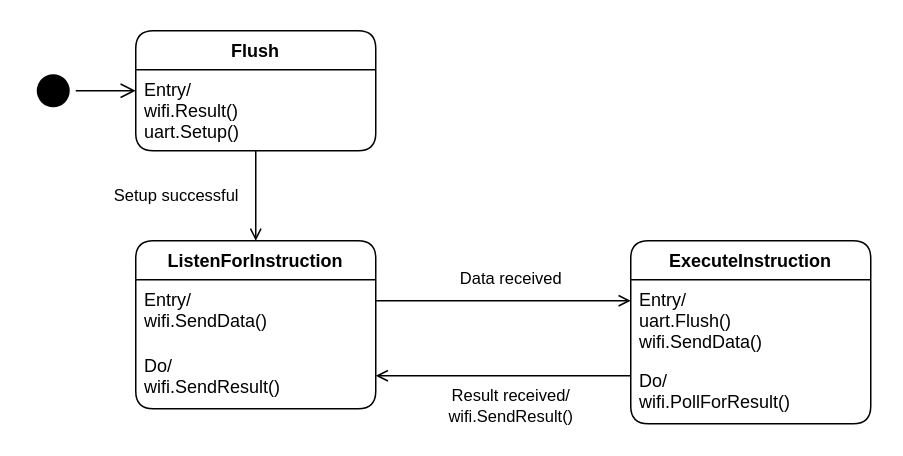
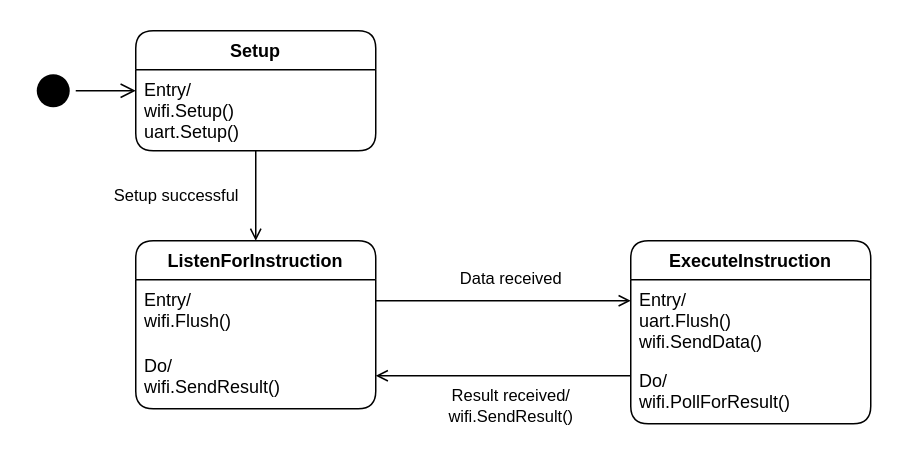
node "Flush": label "Flush" -> "Setup"
node "Entry/ wifi.Result() uart.Setup()": label "Entry/ wifi.Result() uart.Setup()" -> "Entry/ wifi.Setup() uart.Setup()"
node "Entry/ wifi.SendData()": label "Entry/ wifi.SendData()" -> "Entry/ wifi.Flush()"
